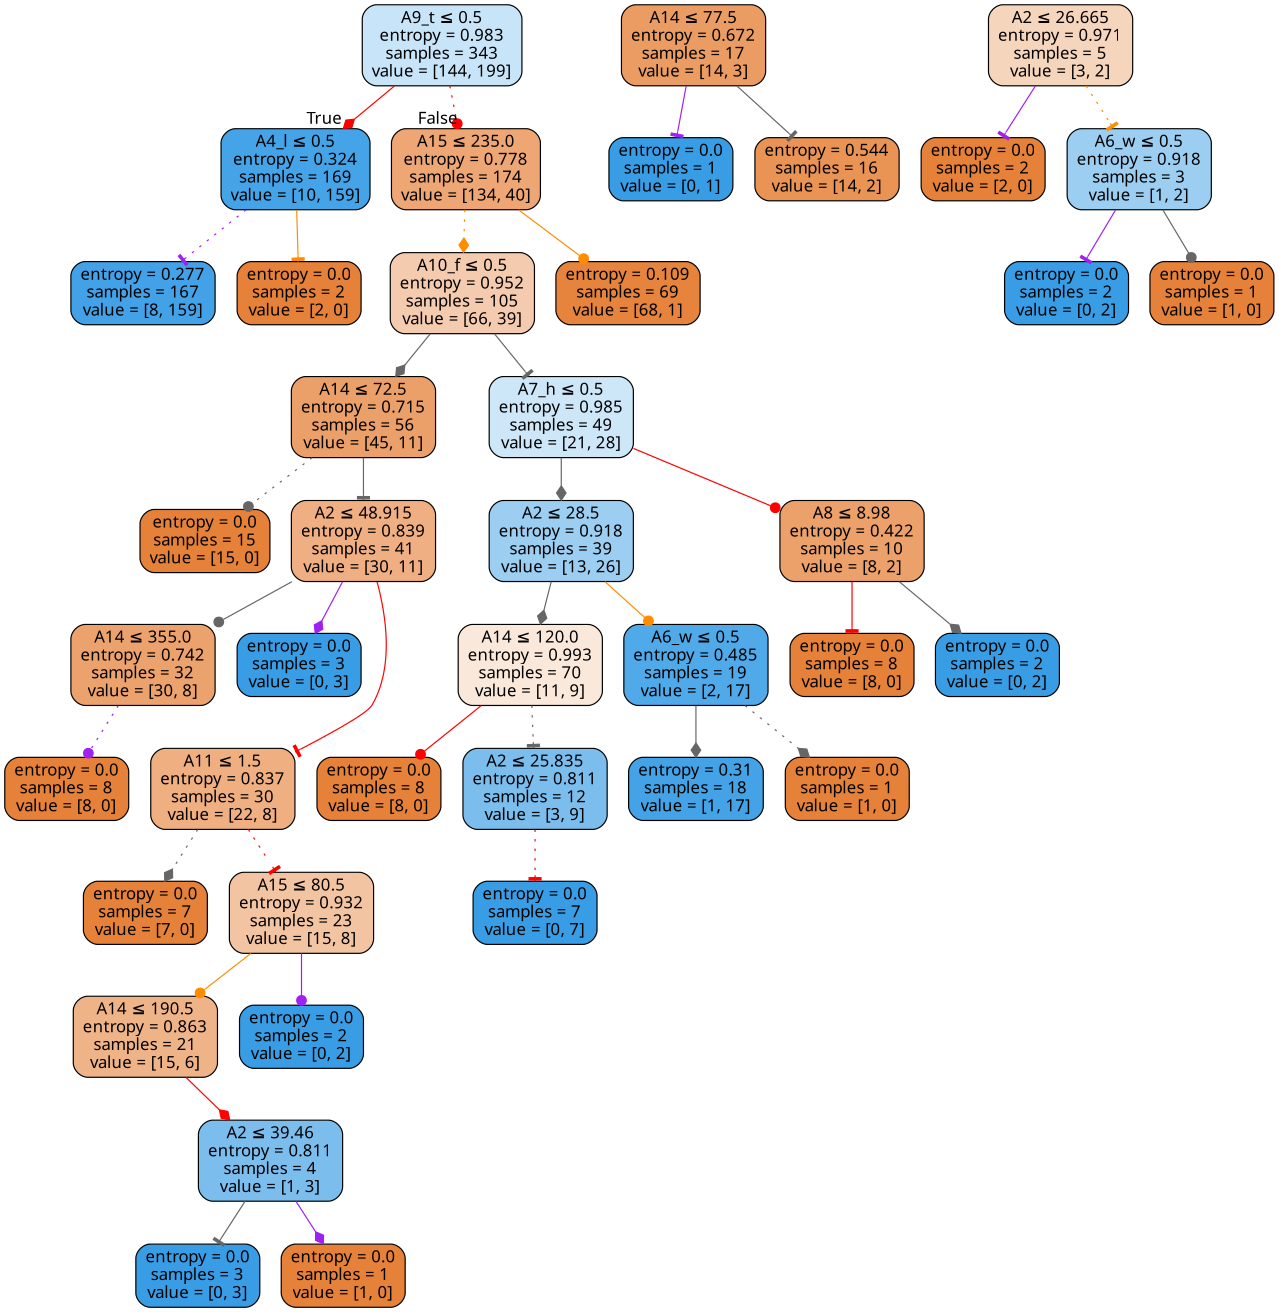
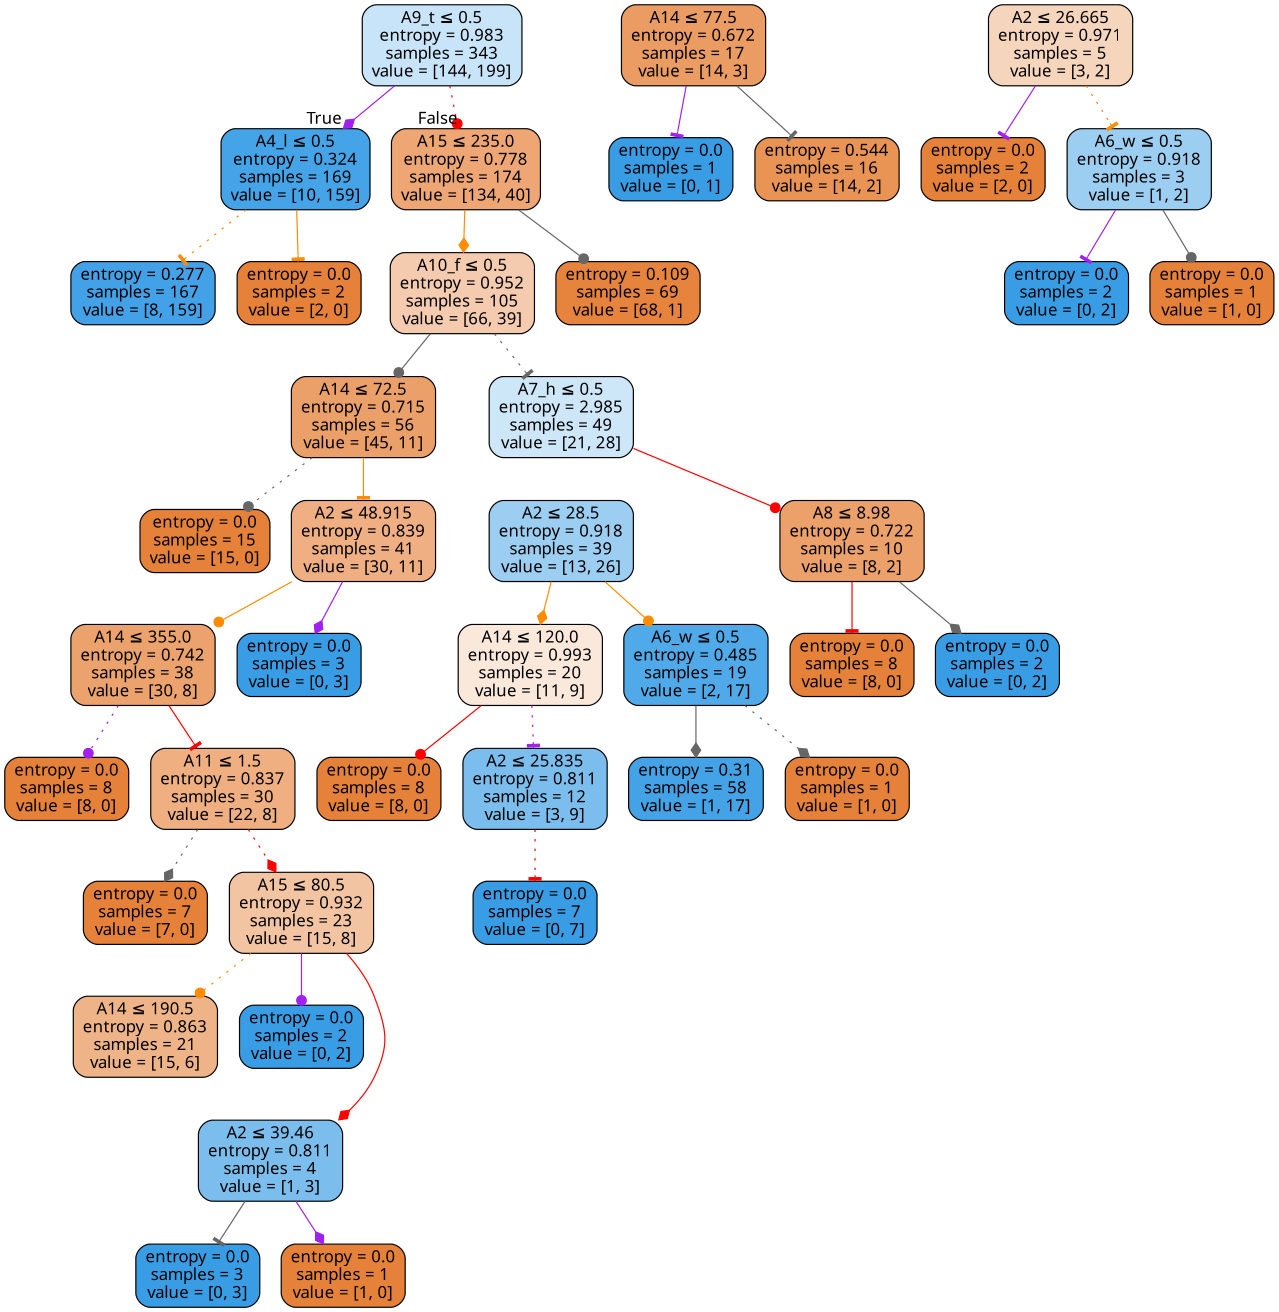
edge "A9_t ≤ 0.5" -> "A4_l ≤ 0.5": color red -> purple
edge "A15 ≤ 235.0" -> "A10_f ≤ 0.5": style dotted -> solid
edge "A15 ≤ 235.0" -> "entropy = 0.109": color darkorange -> gray40
edge "A4_l ≤ 0.5" -> "entropy = 0.277": color purple -> darkorange
edge "A10_f ≤ 0.5" -> "A14 ≤ 72.5": arrowhead diamond -> dot
edge "A10_f ≤ 0.5" -> "A7_h ≤ 0.5": style solid -> dotted
node "A7_h ≤ 0.5": text "entropy = 0.985" -> "entropy = 2.985"
edge "A7_h ≤ 0.5" -> "A2 ≤ 28.5": removed
edge "A14 ≤ 72.5" -> "A2 ≤ 48.915": color gray40 -> darkorange
node "A8 ≤ 8.98": text "entropy = 0.422" -> "entropy = 0.722"
edge "A2 ≤ 28.5" -> "A14 ≤ 120.0": color gray40 -> darkorange
edge "A2 ≤ 48.915" -> "A14 ≤ 355.0": color gray40 -> darkorange
node "A14 ≤ 355.0": text "samples = 32" -> "samples = 38"
node "A14 ≤ 120.0": text "samples = 70" -> "samples = 20"
edge "A2 ≤ 48.915" -> "A11 ≤ 1.5": now "A14 ≤ 355.0" -> "A11 ≤ 1.5"
edge "A14 ≤ 120.0" -> "A2 ≤ 25.835": color gray40 -> purple
node "entropy = 0.31": text "samples = 18" -> "samples = 58"
edge "A11 ≤ 1.5" -> "A15 ≤ 80.5": arrowhead tee -> diamond
edge "A15 ≤ 80.5" -> "A14 ≤ 190.5": style solid -> dotted
edge "A14 ≤ 190.5" -> "A2 ≤ 39.46": now "A15 ≤ 80.5" -> "A2 ≤ 39.46"
